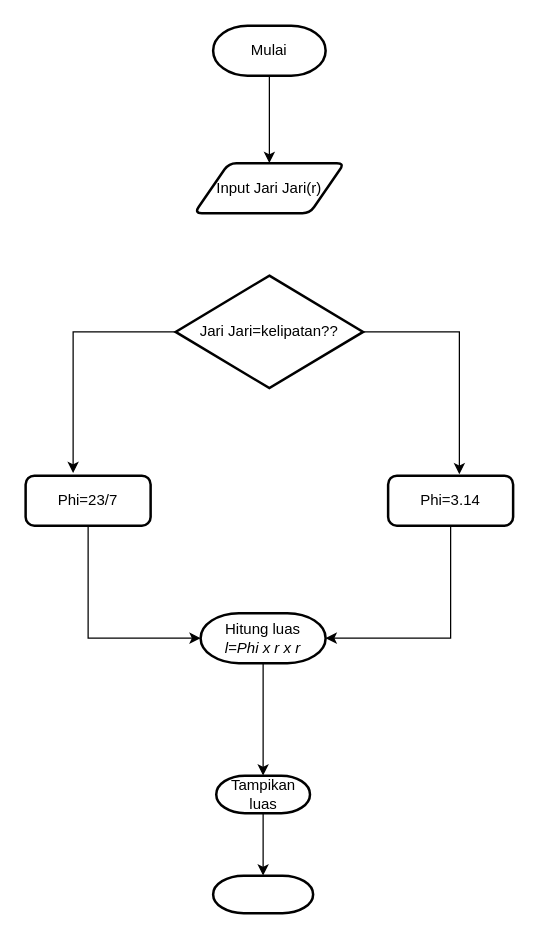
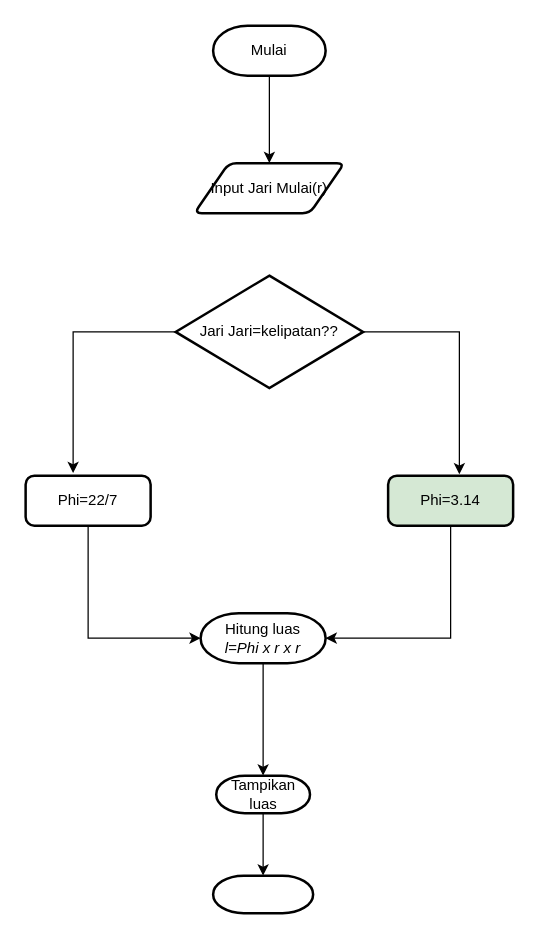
node "Input Jari Jari(r)": label "Input Jari Jari(r)" -> "Input Jari Mulai(r)"
node "Phi=23/7": label "Phi=23/7" -> "Phi=22/7"
node "Phi=3.14": fillcolor #ffffff -> #d5e8d4
